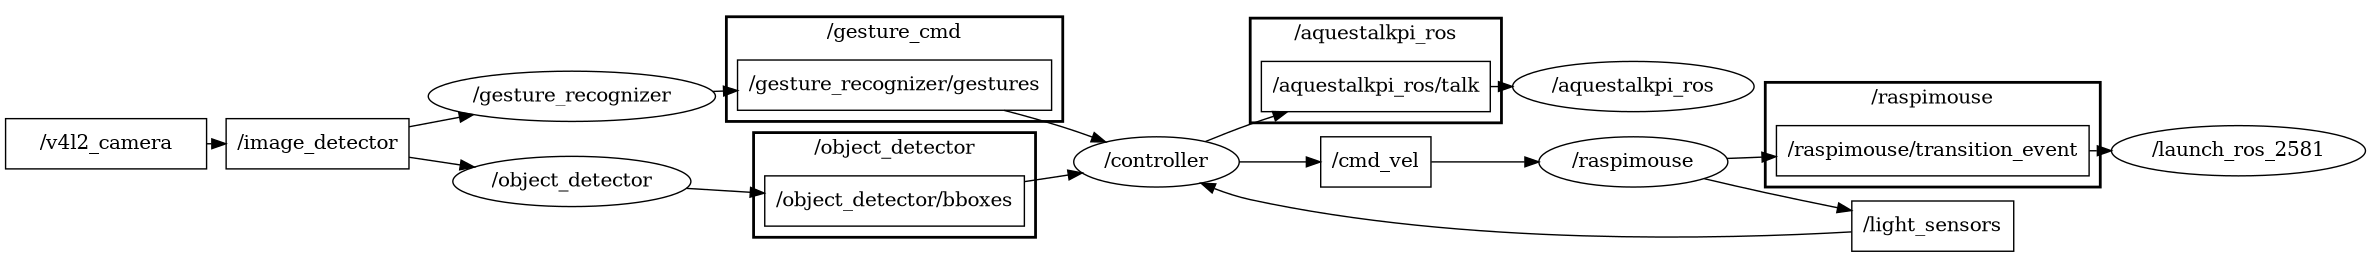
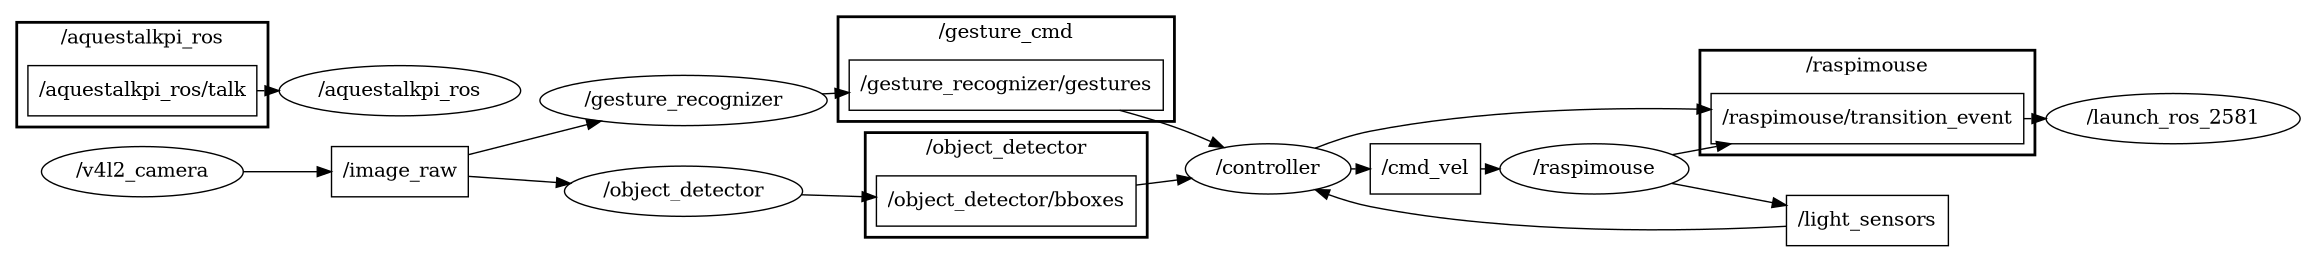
edge "/controller" -> "/aquestalkpi_ros/talk": now "/controller" -> "/raspimouse/transition_event"
node "/v4l2_camera": shape box -> ellipse
node "/image_detector": label "/image_detector" -> "/image_raw"
